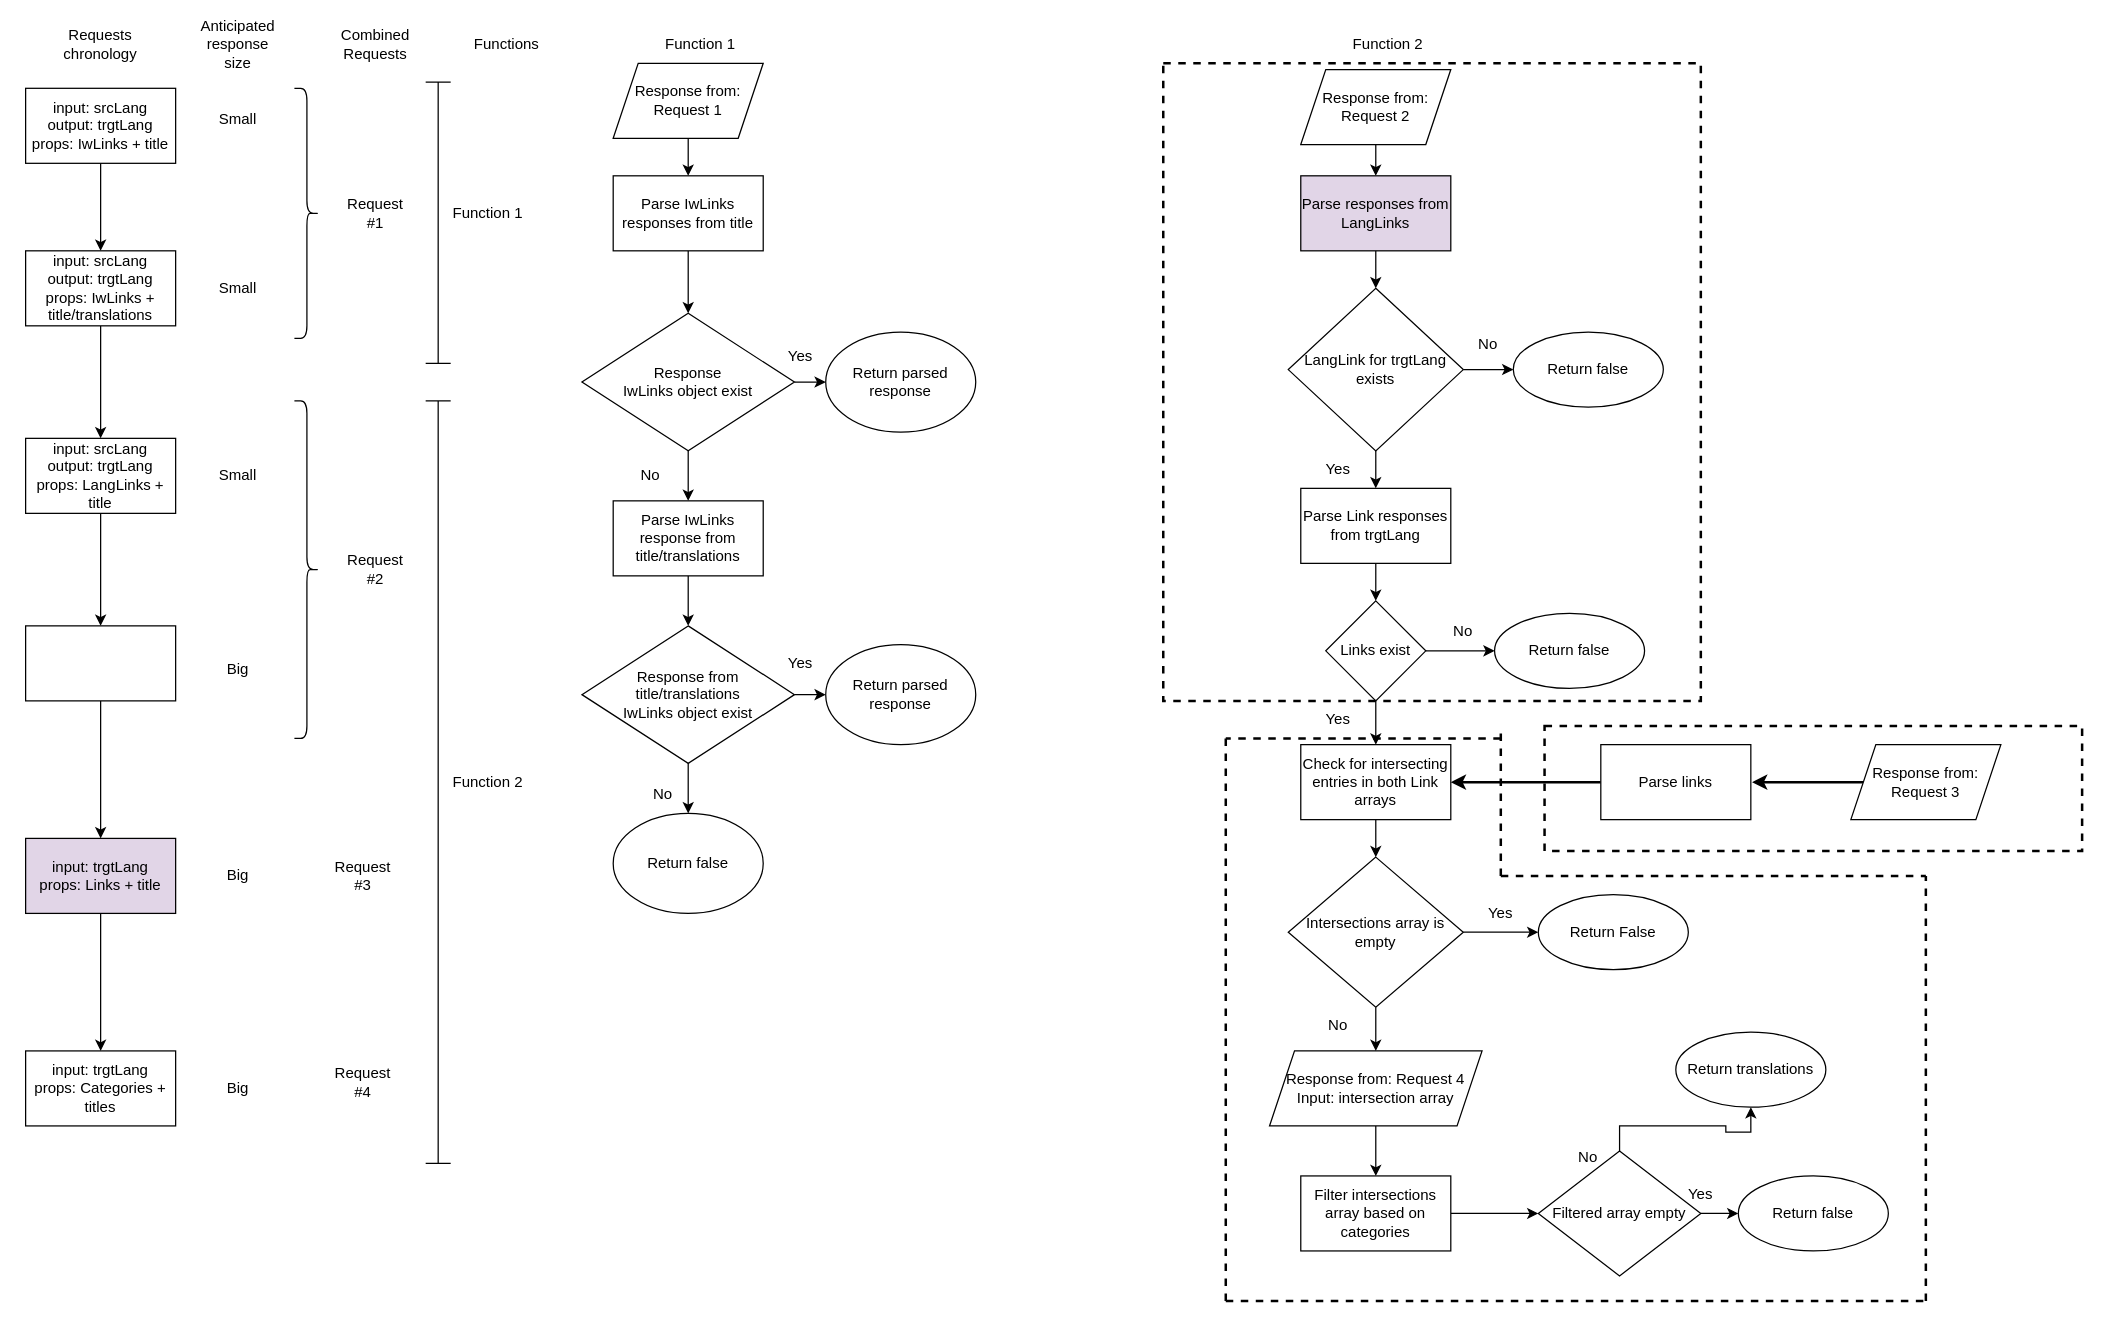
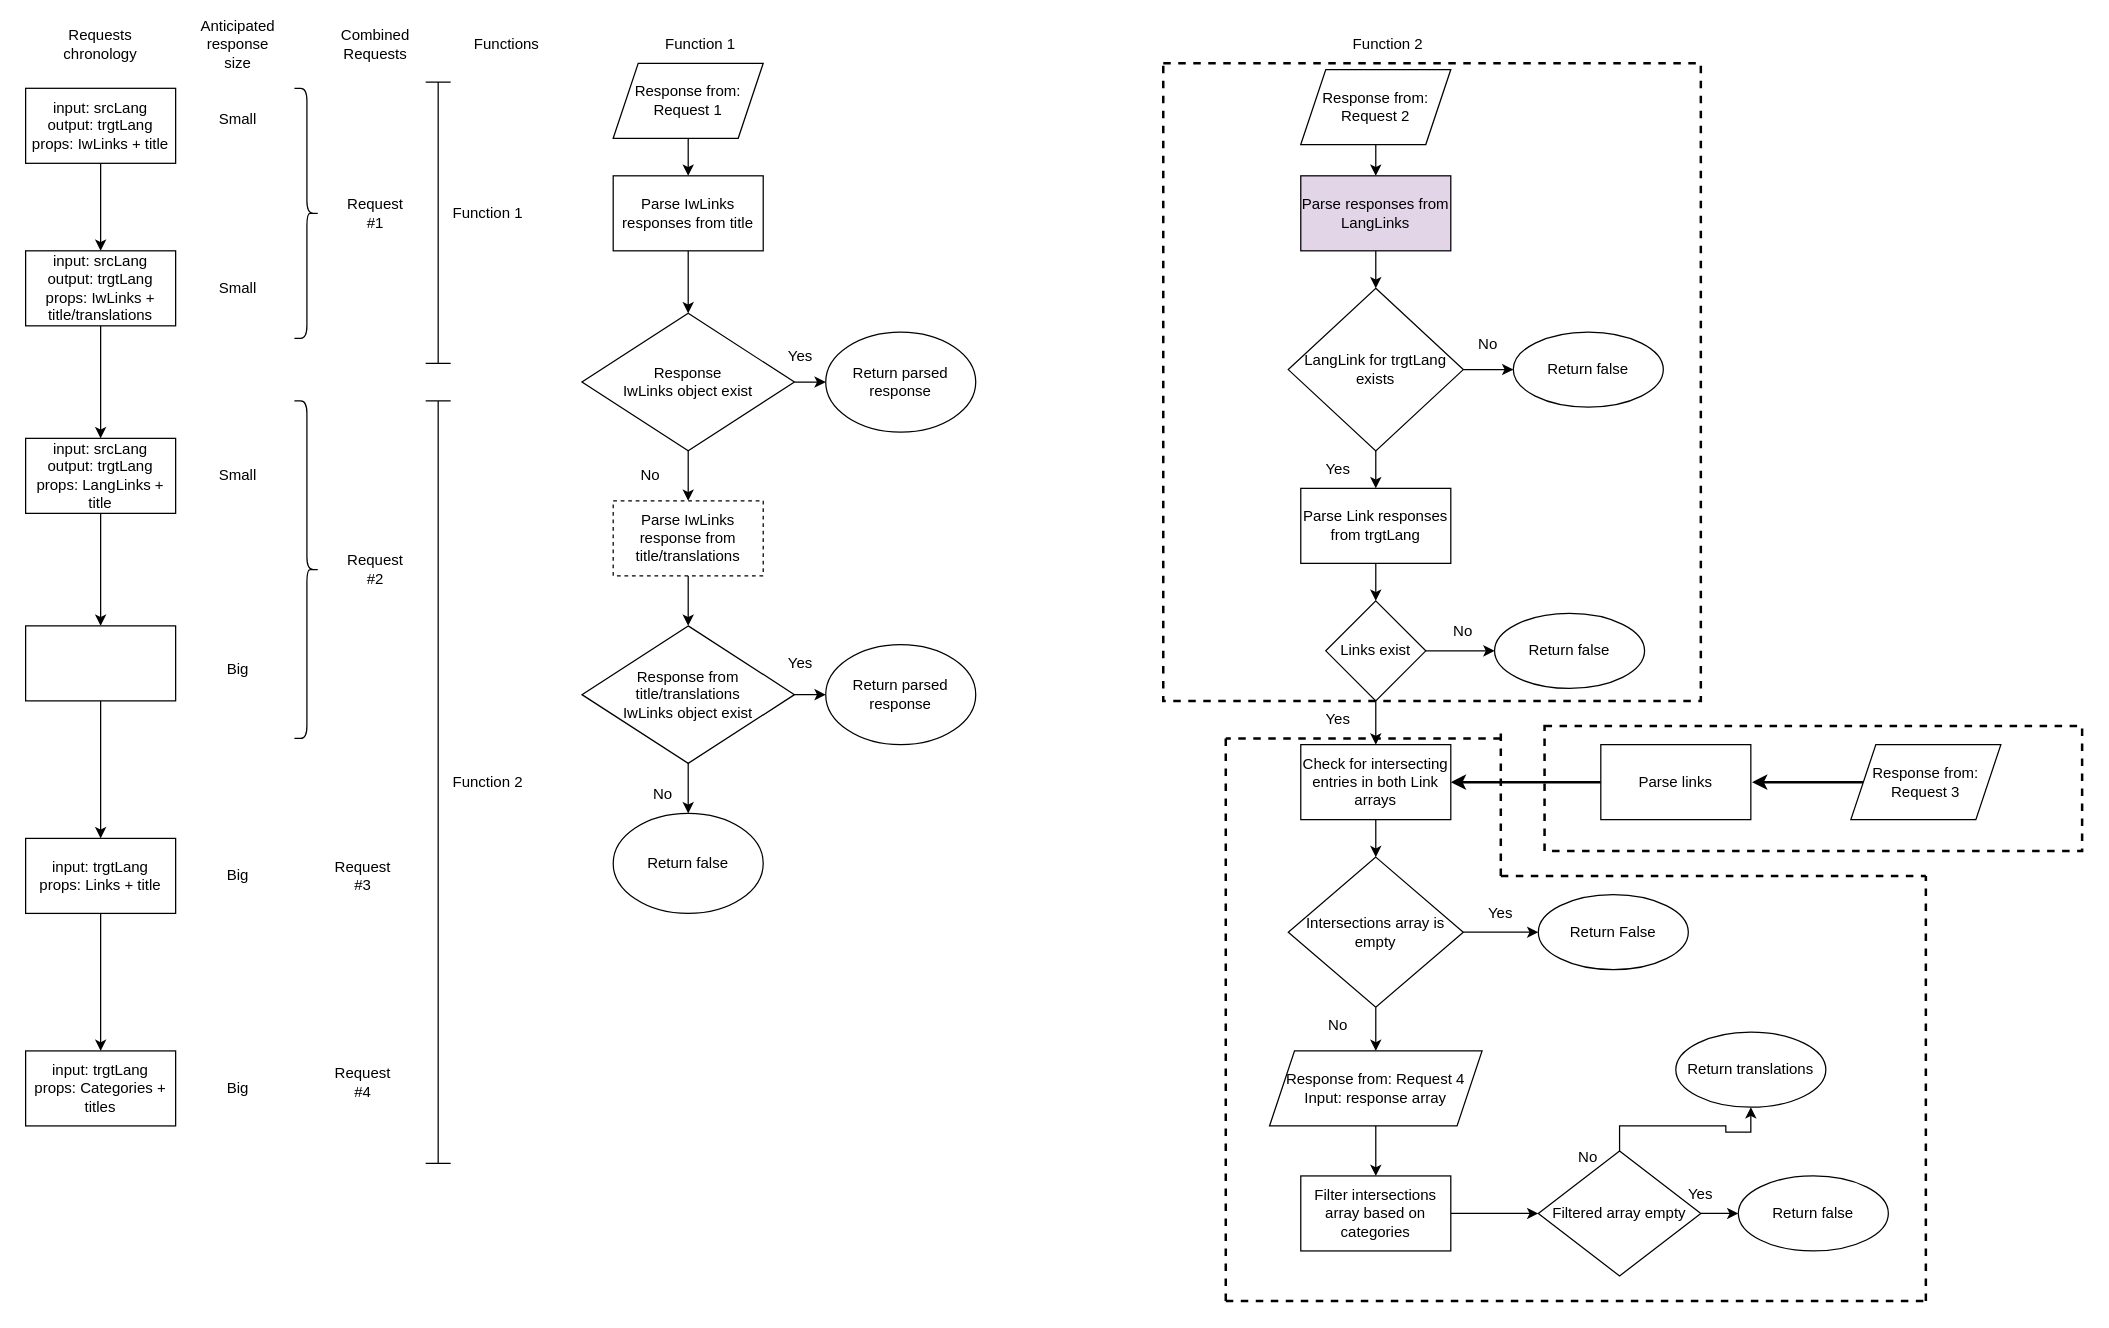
node "Parse IwLinks response from title/translations": style solid -> dashed
node "input: trgtLang props: Links + title": fillcolor #e1d5e7 -> #ffffff
node "Response from: Request 4 Input: intersection array": label "Response from: Request 4 Input: intersection array" -> "Response from: Request 4 Input: response array"
